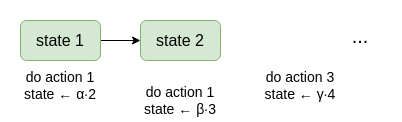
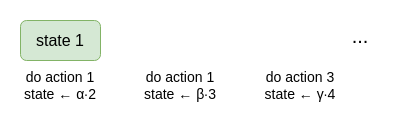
edge "state 1" -> "state 2": removed
node "state 2": removed
node "do action 1 state ← β∙3": moved (181, 101) -> (181, 86)
